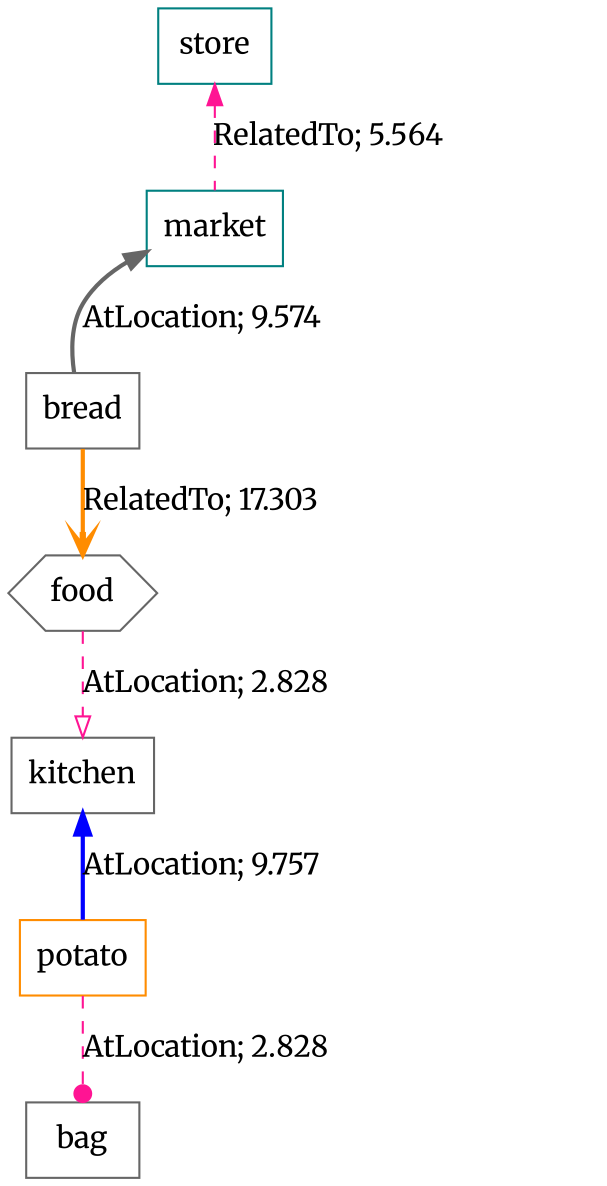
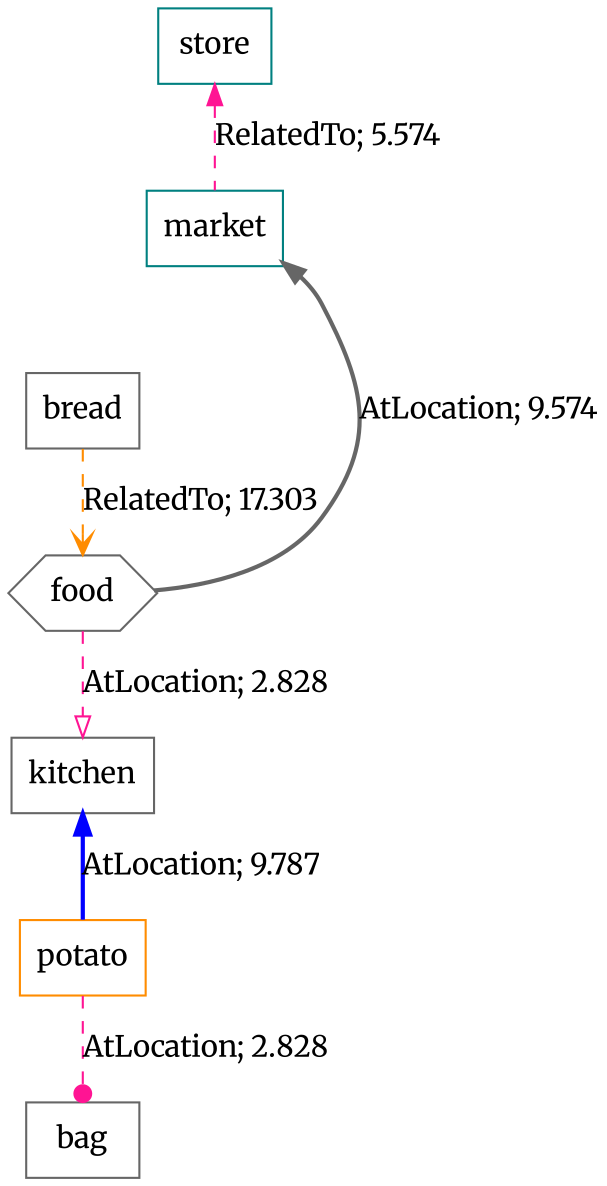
edge "market" -> "store": label "RelatedTo; 5.564" -> "RelatedTo; 5.574"
edge "bread" -> "market": now "food" -> "market"
edge "bread" -> "food": style bold -> dashed
edge "potato" -> "kitchen": label "AtLocation; 9.757" -> "AtLocation; 9.787"
